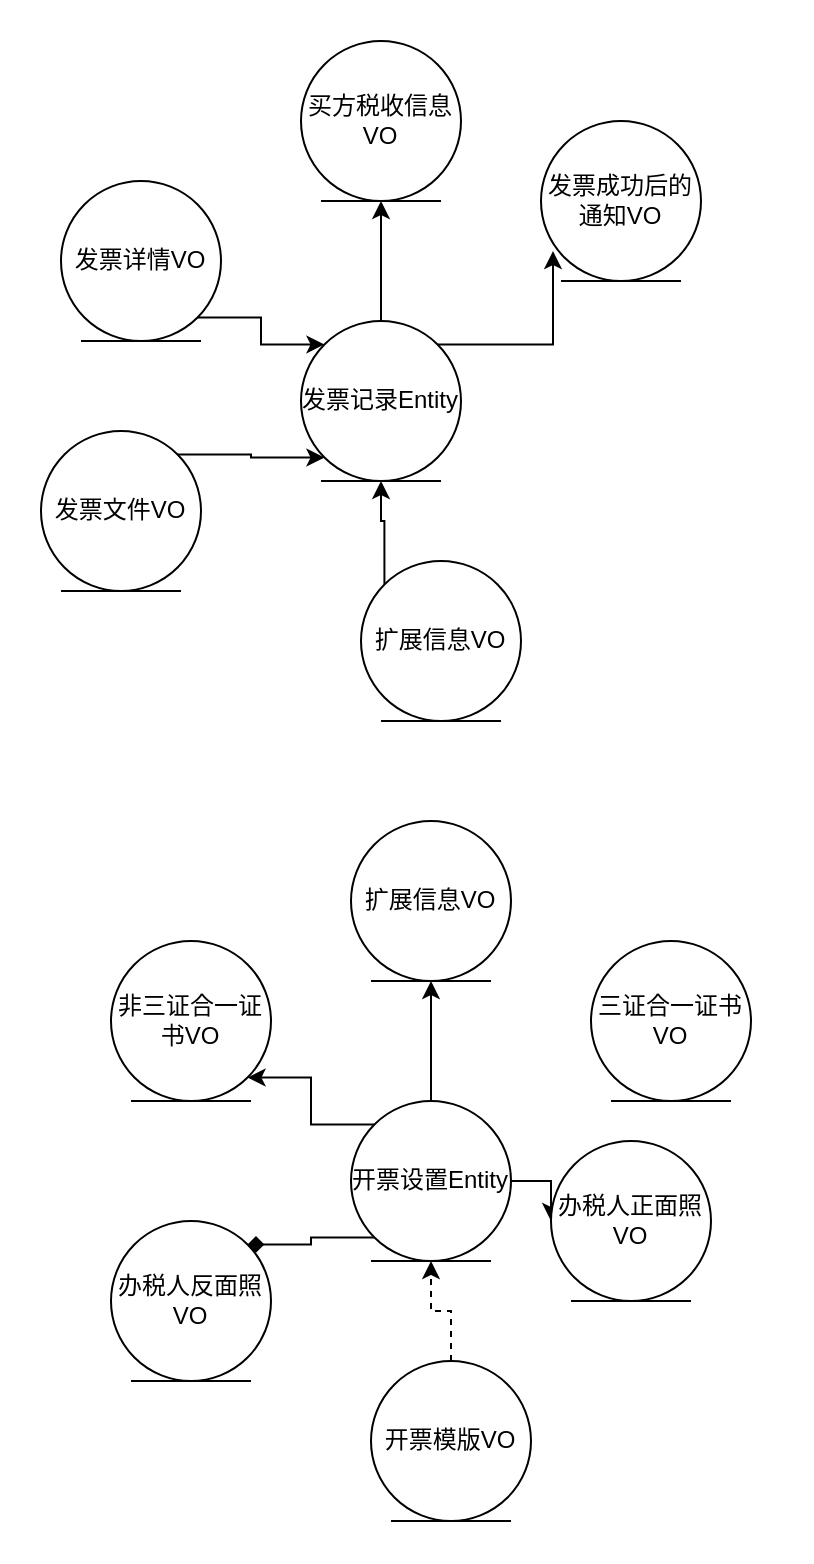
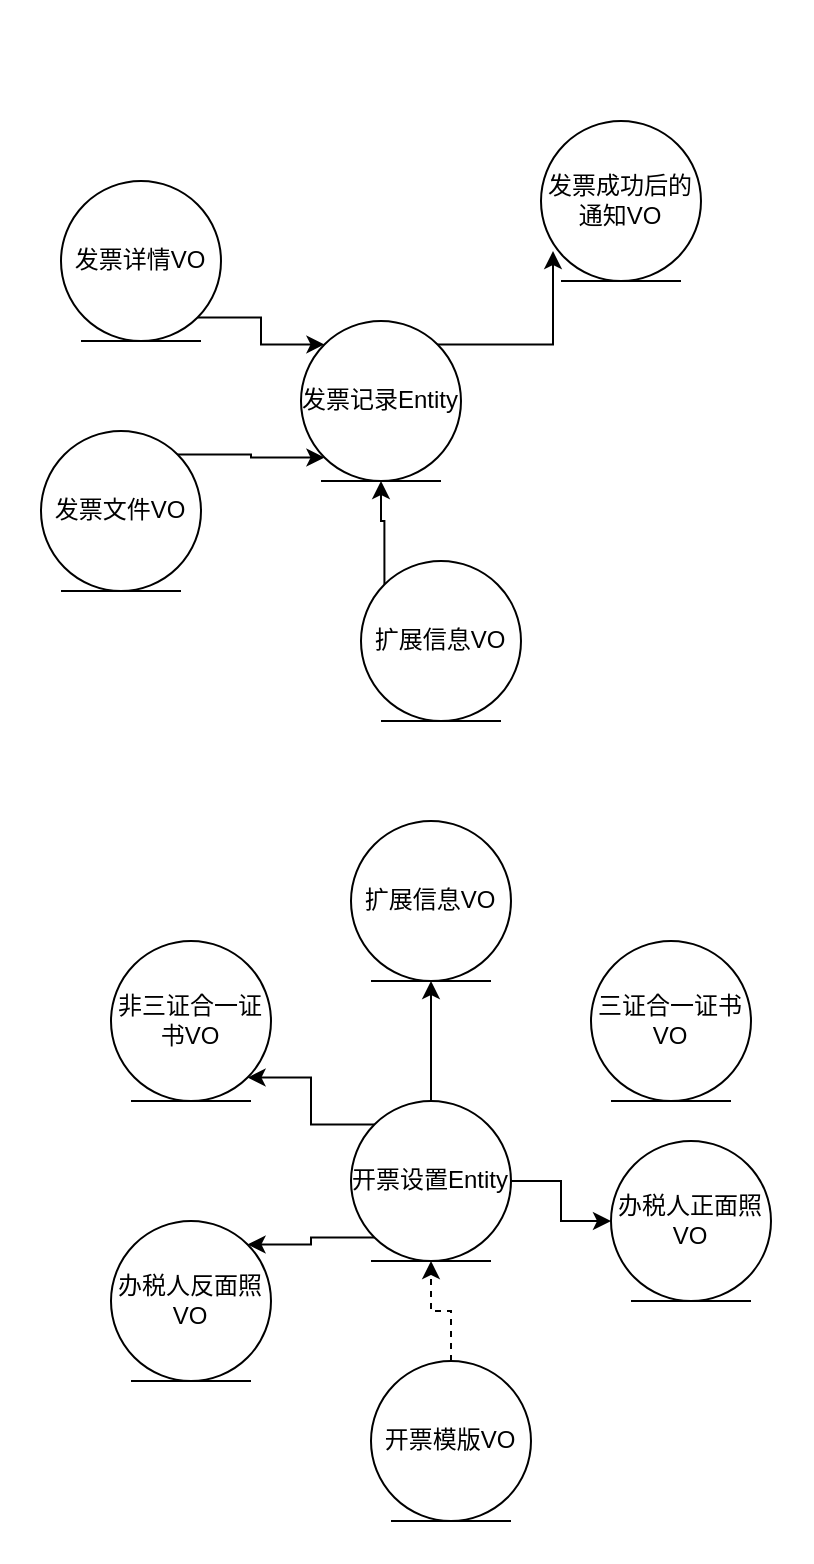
node "买方税收信息VO": removed
edge "发票记录Entity" -> "买方税收信息VO": removed
node "办税人正面照VO": moved (631, 1221) -> (691, 1221)
edge "开票设置Entity" -> "办税人反面照VO": arrowhead diamond -> classic
